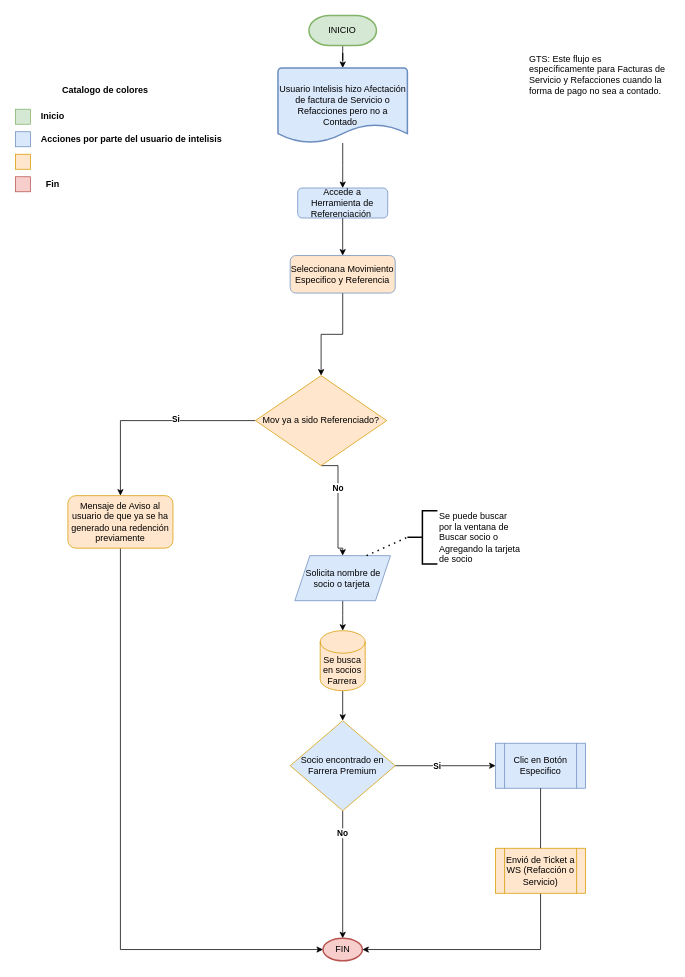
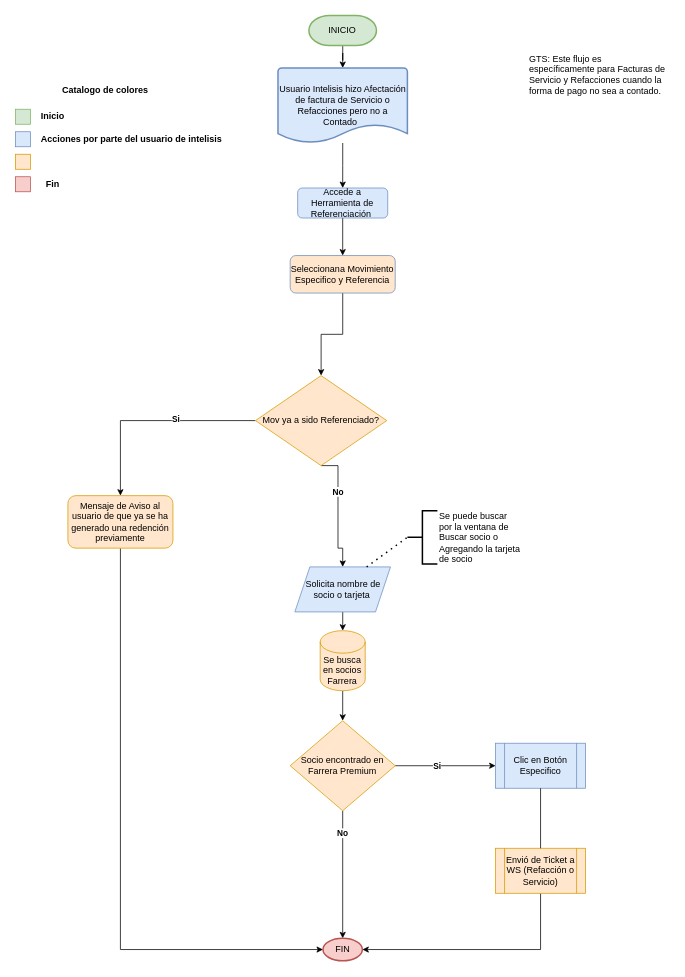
node "Solicita nombre de socio o tarjeta": moved (343, 578) -> (343, 589)
node "Socio encontrado en Farrera Premium": fillcolor #dae8fc -> #ffe6cc
